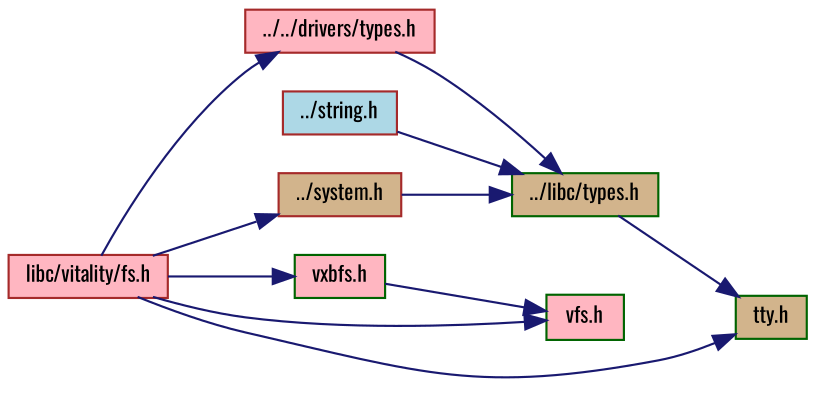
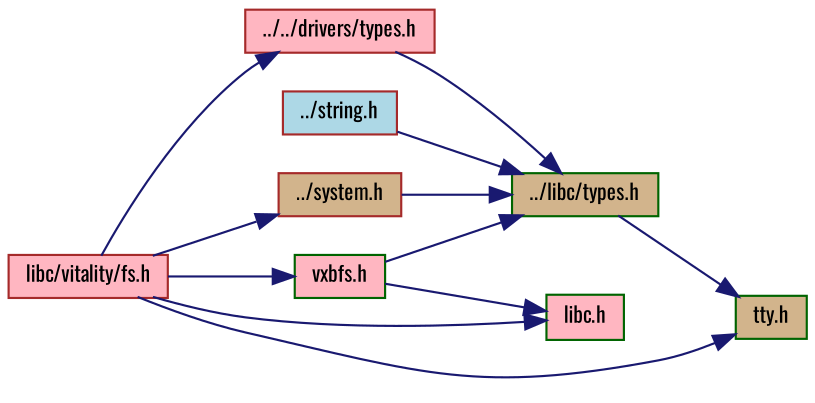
edge "vxbfs.h" -> "../libc/types.h": added
node "vfs.h": label "vfs.h" -> "libc.h"
